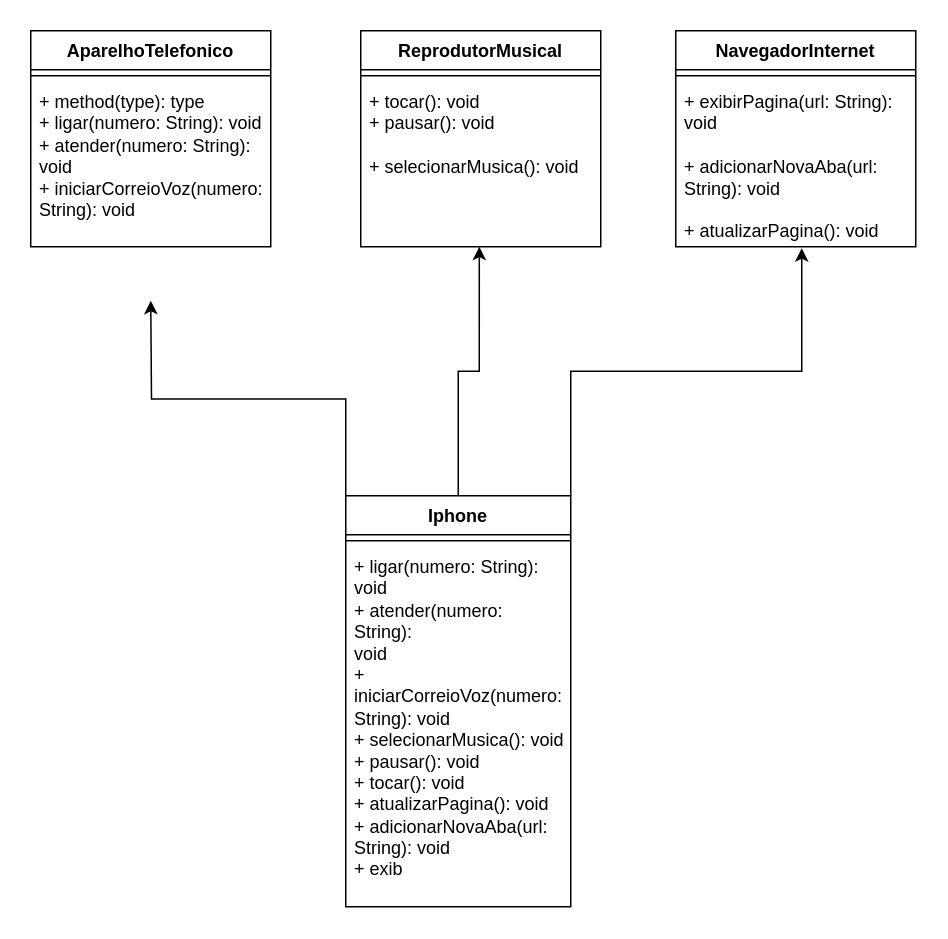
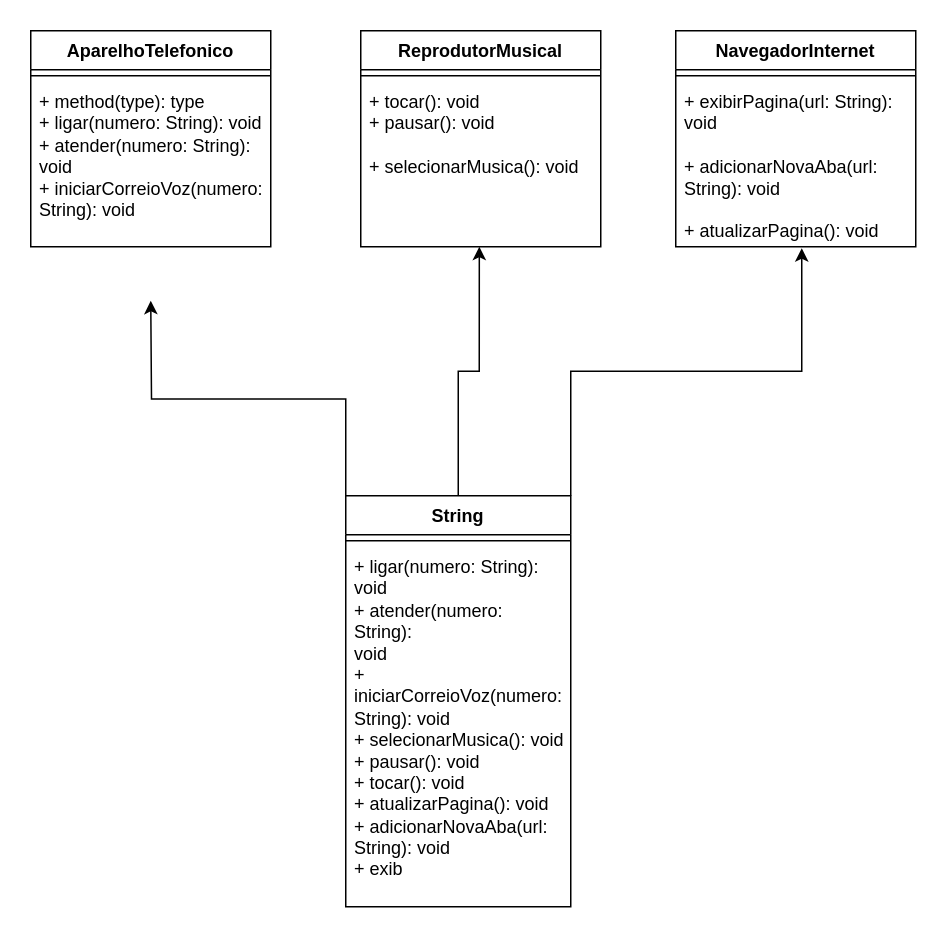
node "Iphone": label "Iphone" -> "String"
